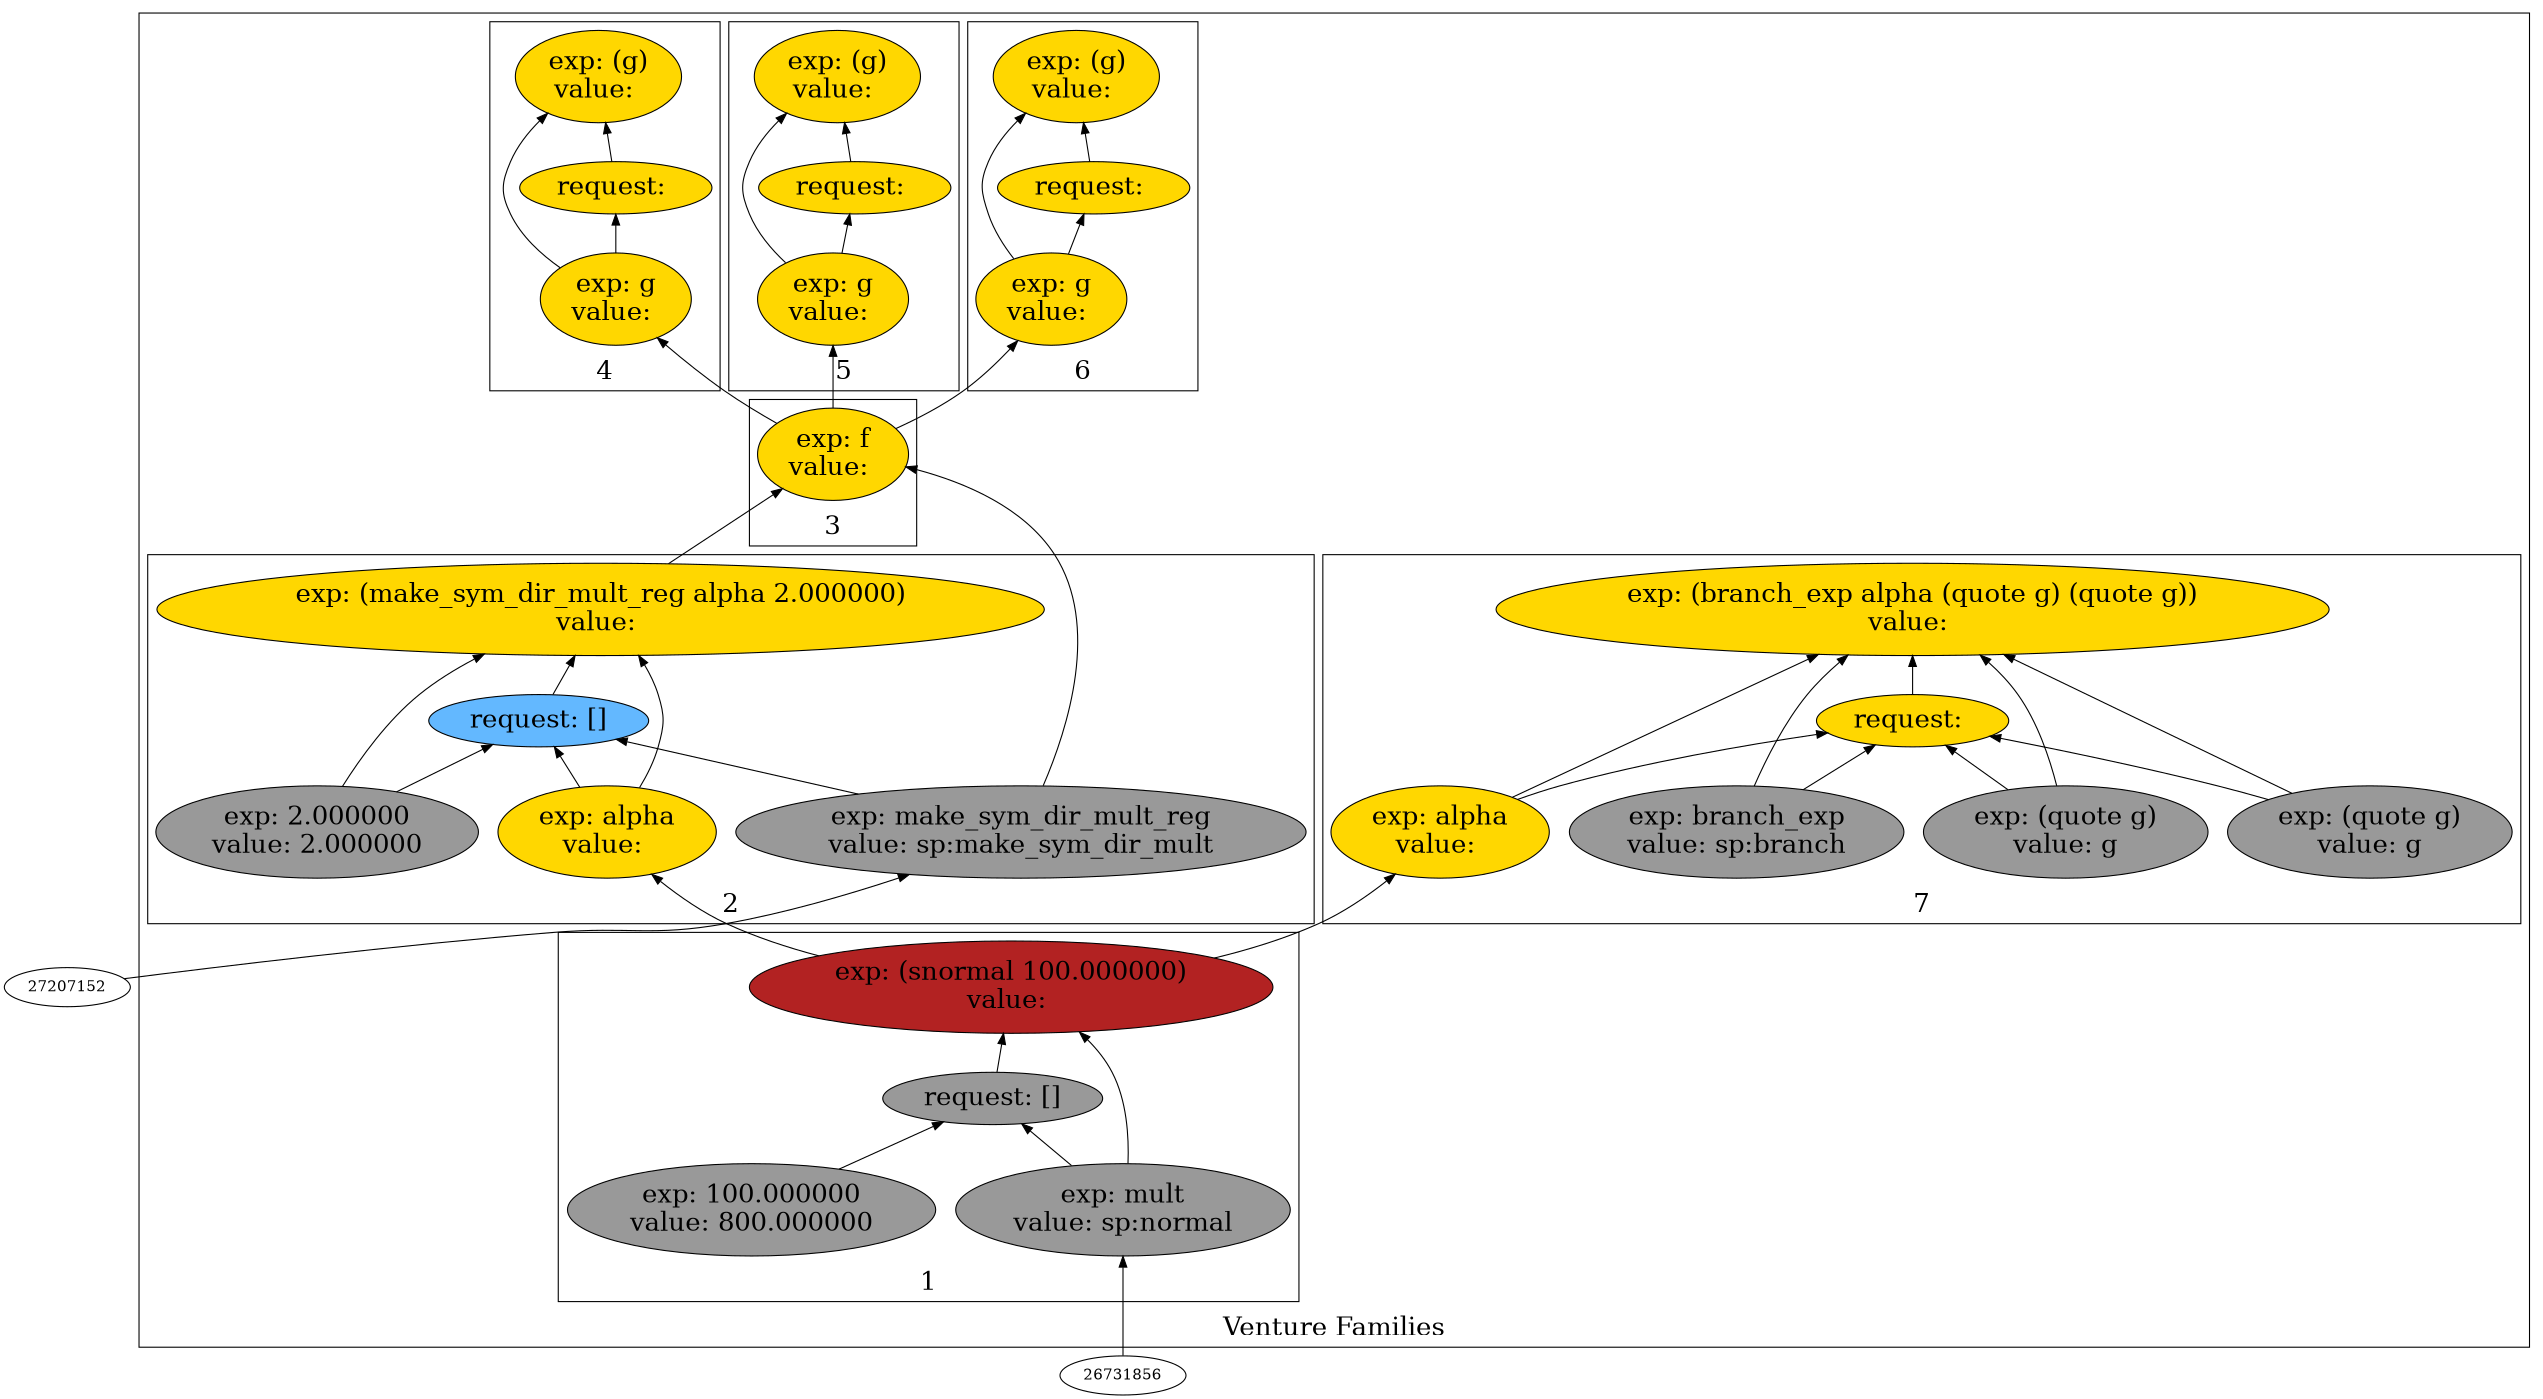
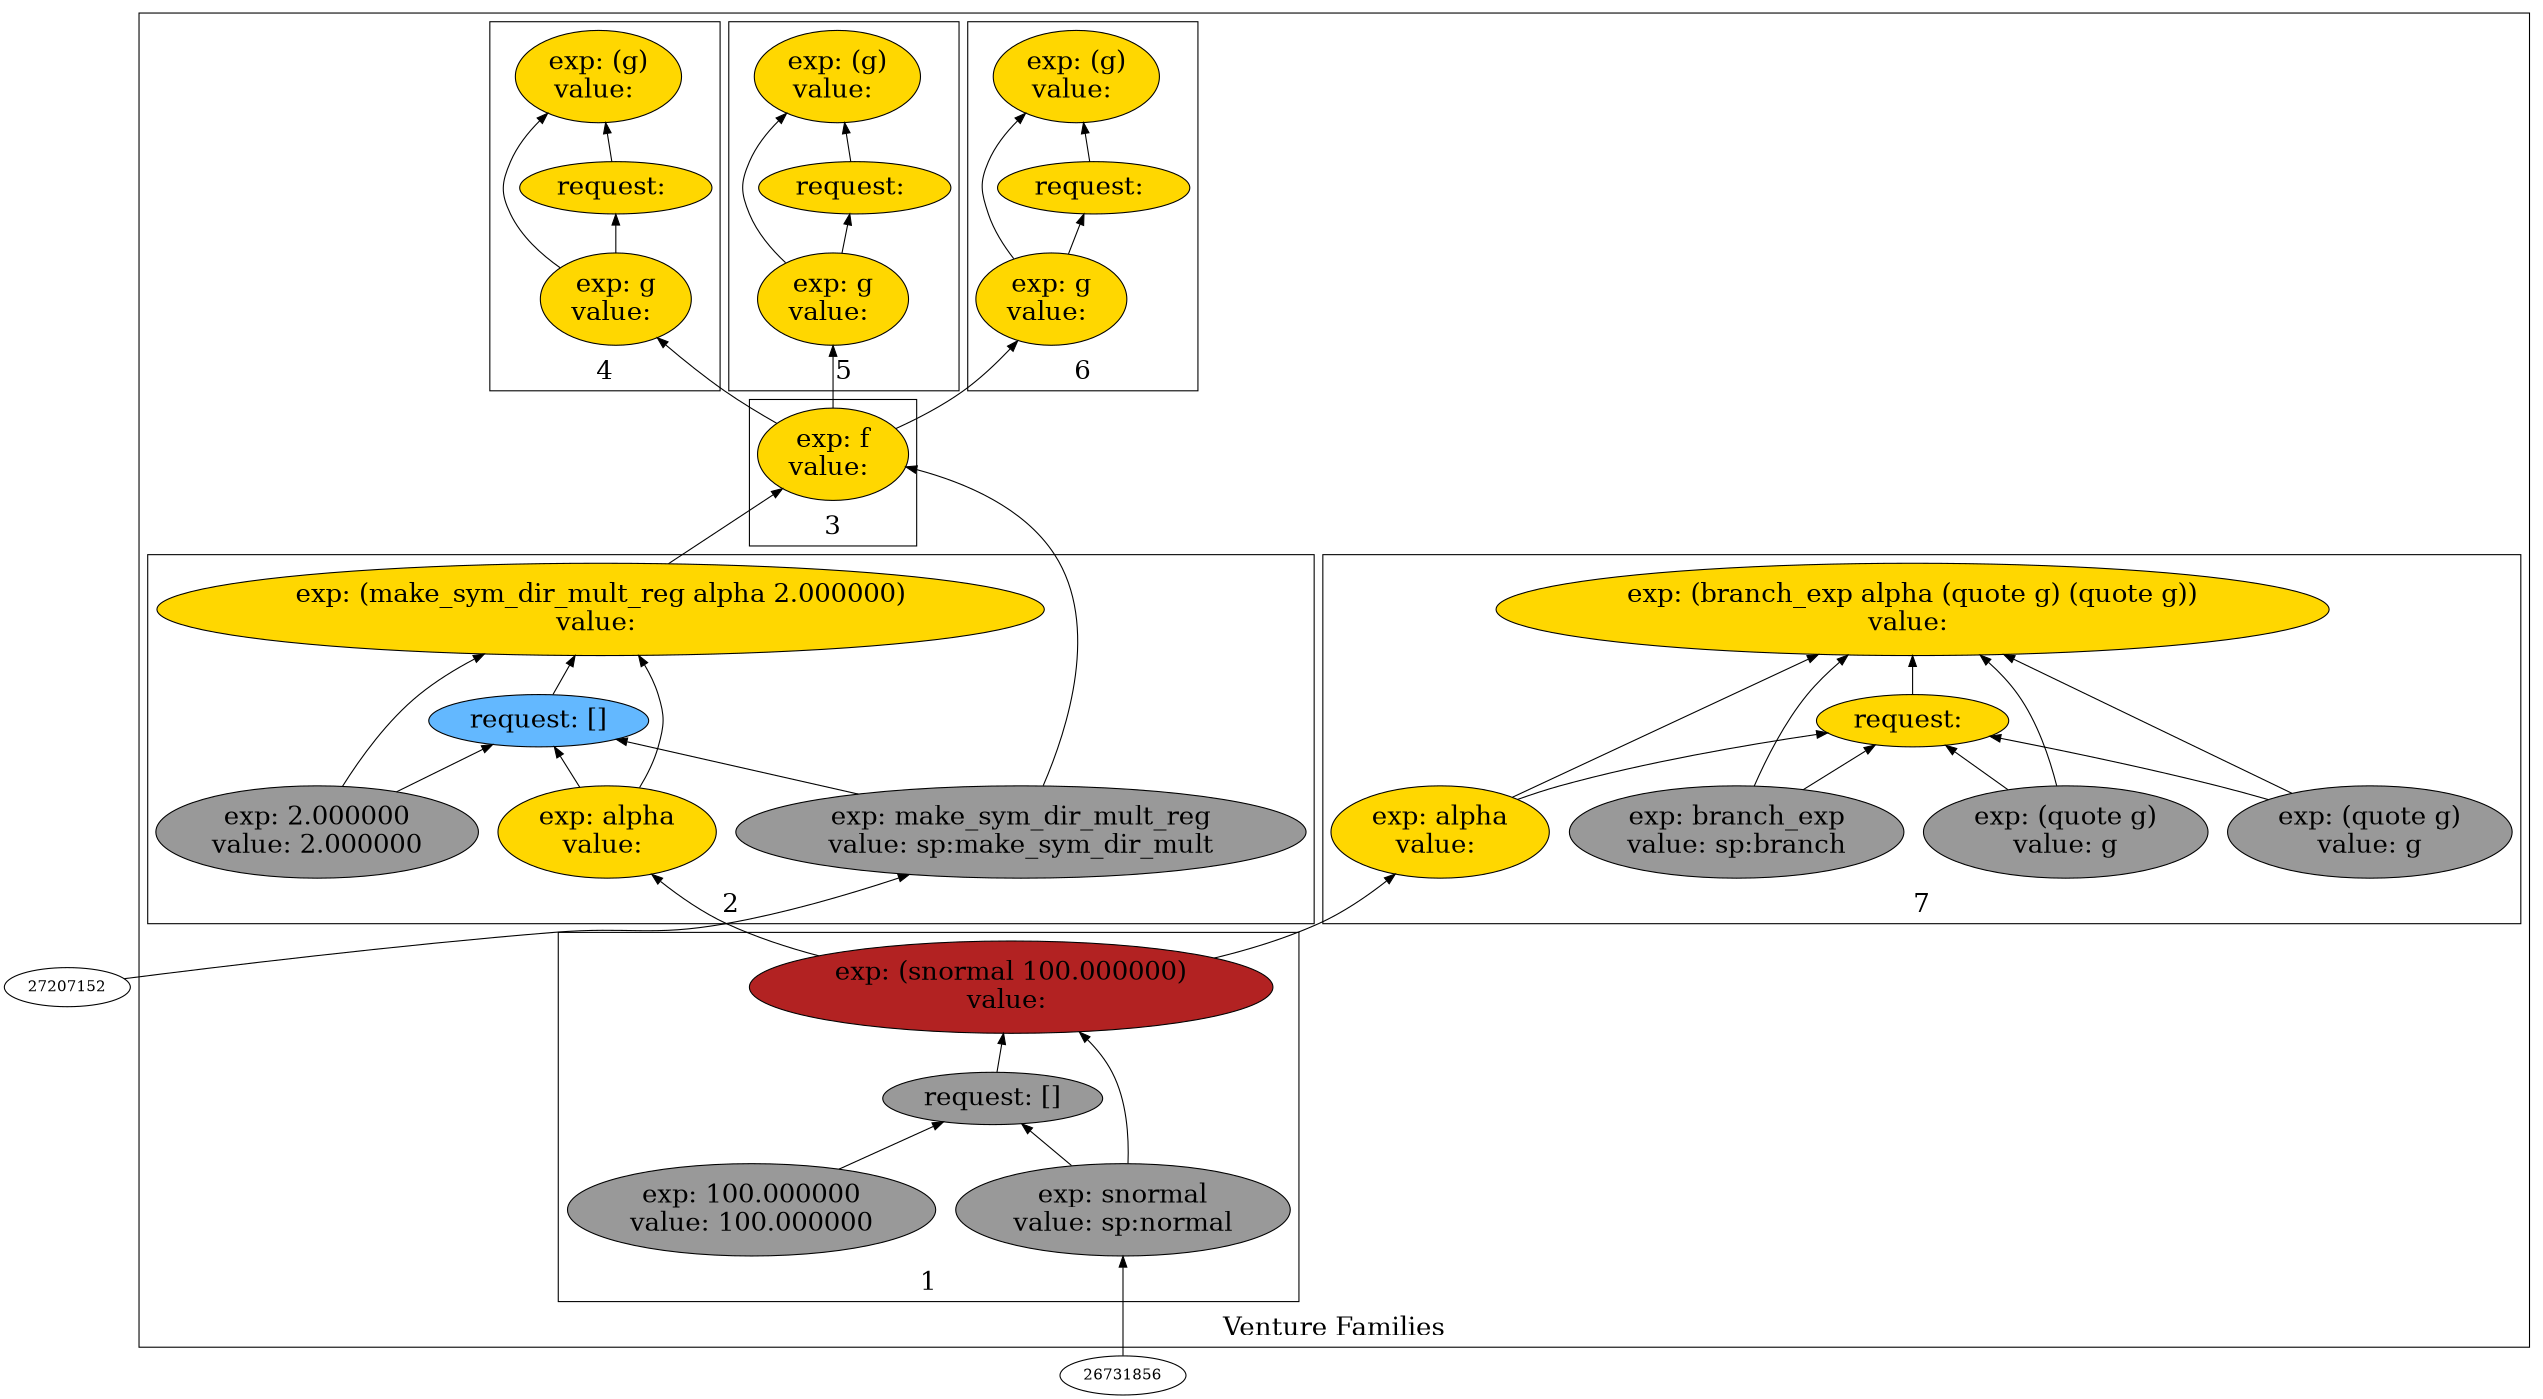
node "exp: 100.000000 value: 800.000000": label "exp: 100.000000 value: 800.000000" -> "exp: 100.000000 value: 100.000000"
node "exp: mult value: sp:normal": label "exp: mult value: sp:normal" -> "exp: snormal value: sp:normal"
